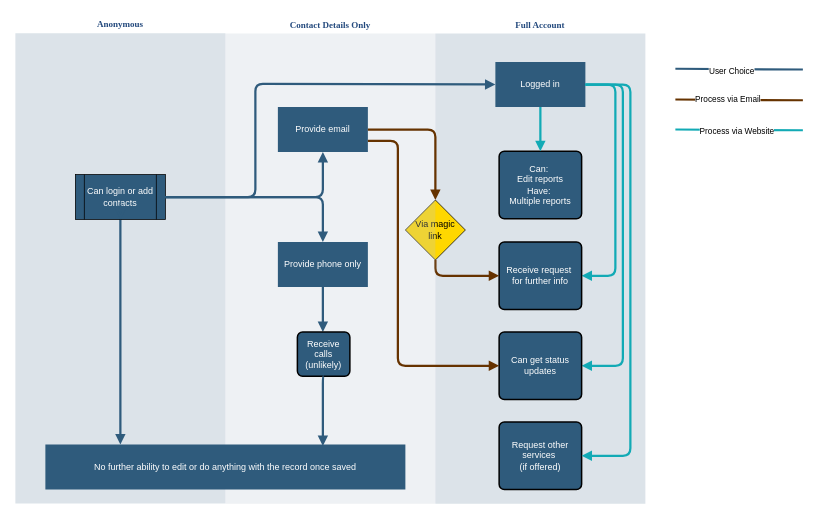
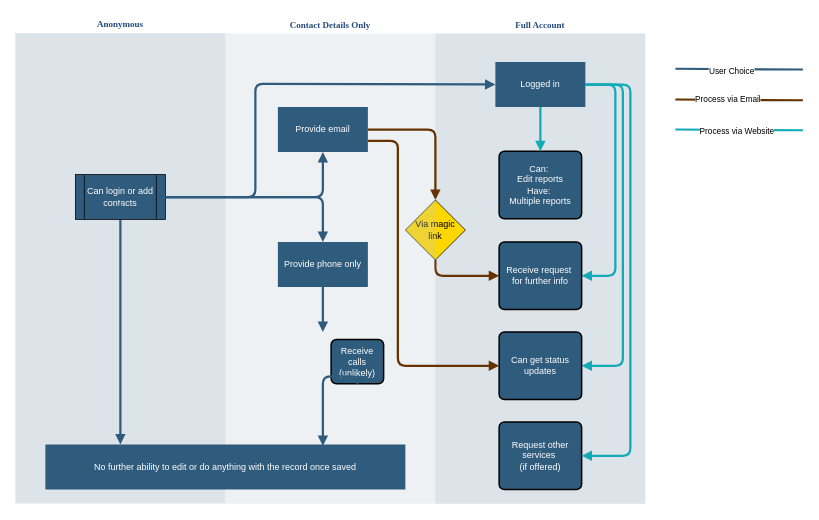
node "Receive calls (unlikely)": moved (324, 354) -> (357, 362)
